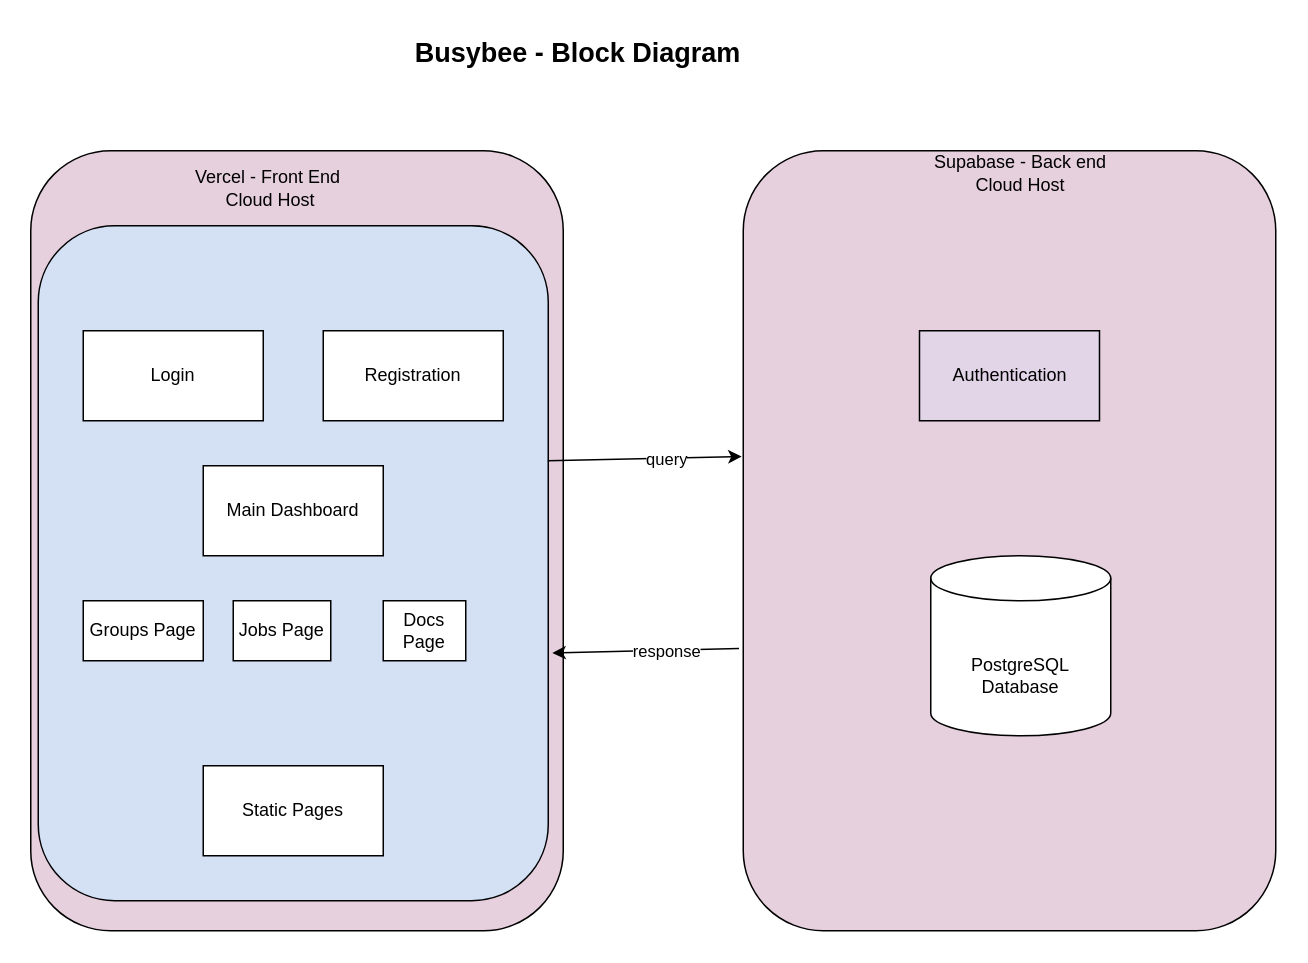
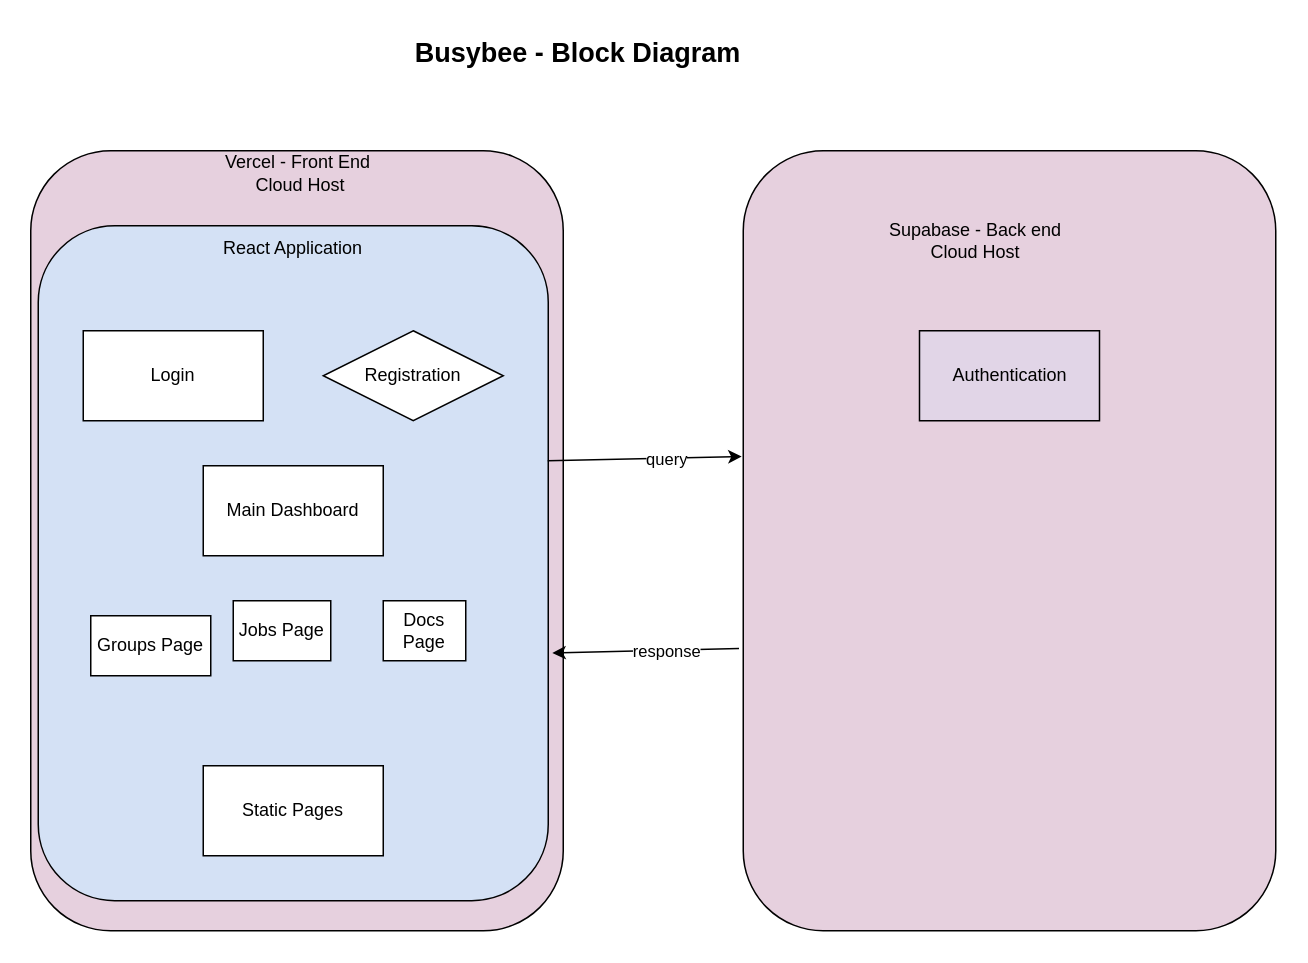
node "Supabase - Back end Cloud Host": moved (1021, 173) -> (976, 241)
node "Vercel - Front End Cloud Host": moved (271, 188) -> (301, 173)
node "React Application": added
node "Registration": shape rectangle -> diamond
node "Groups Page": moved (143, 631) -> (151, 646)
node "PostgreSQL Database": removed
